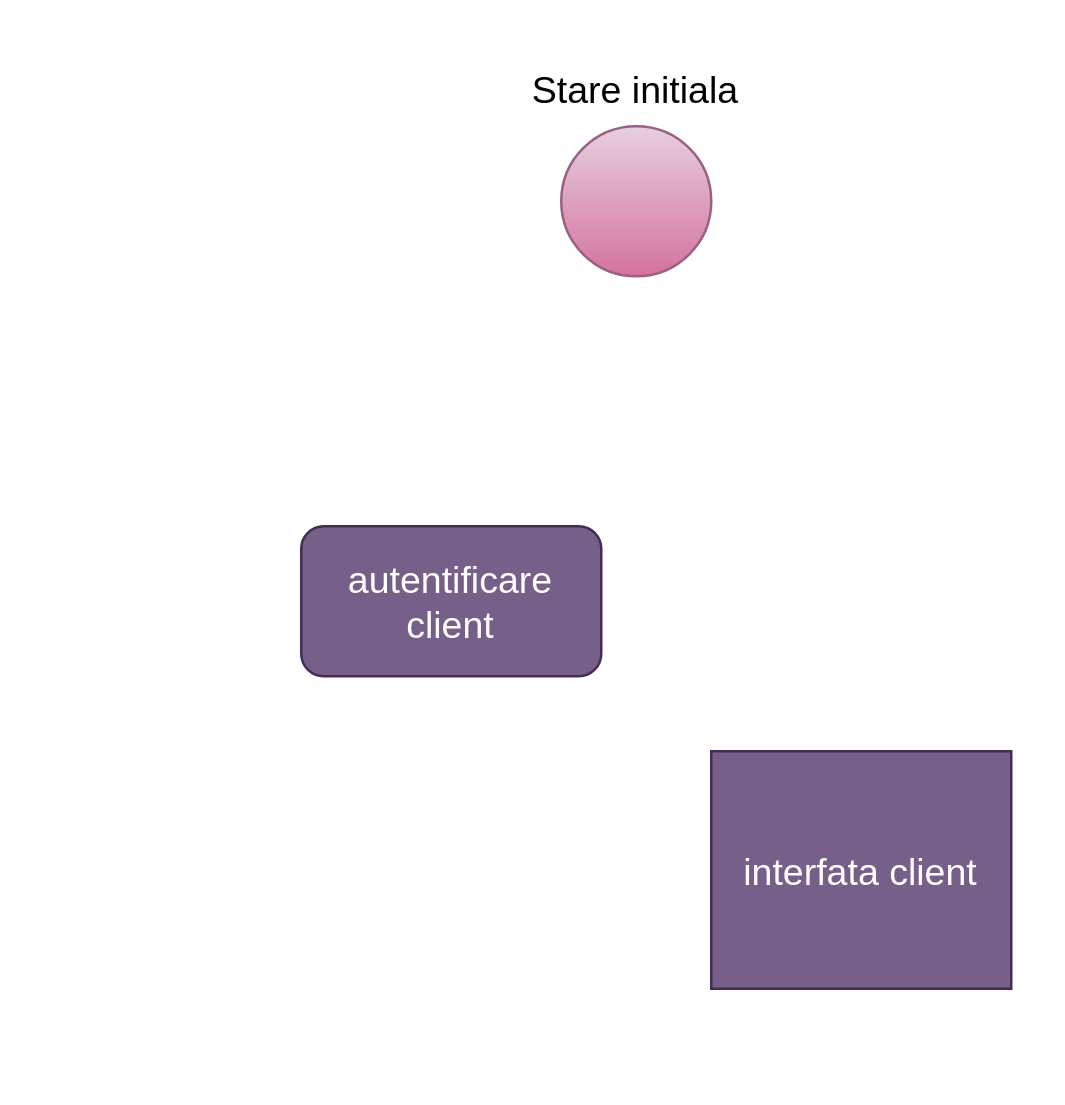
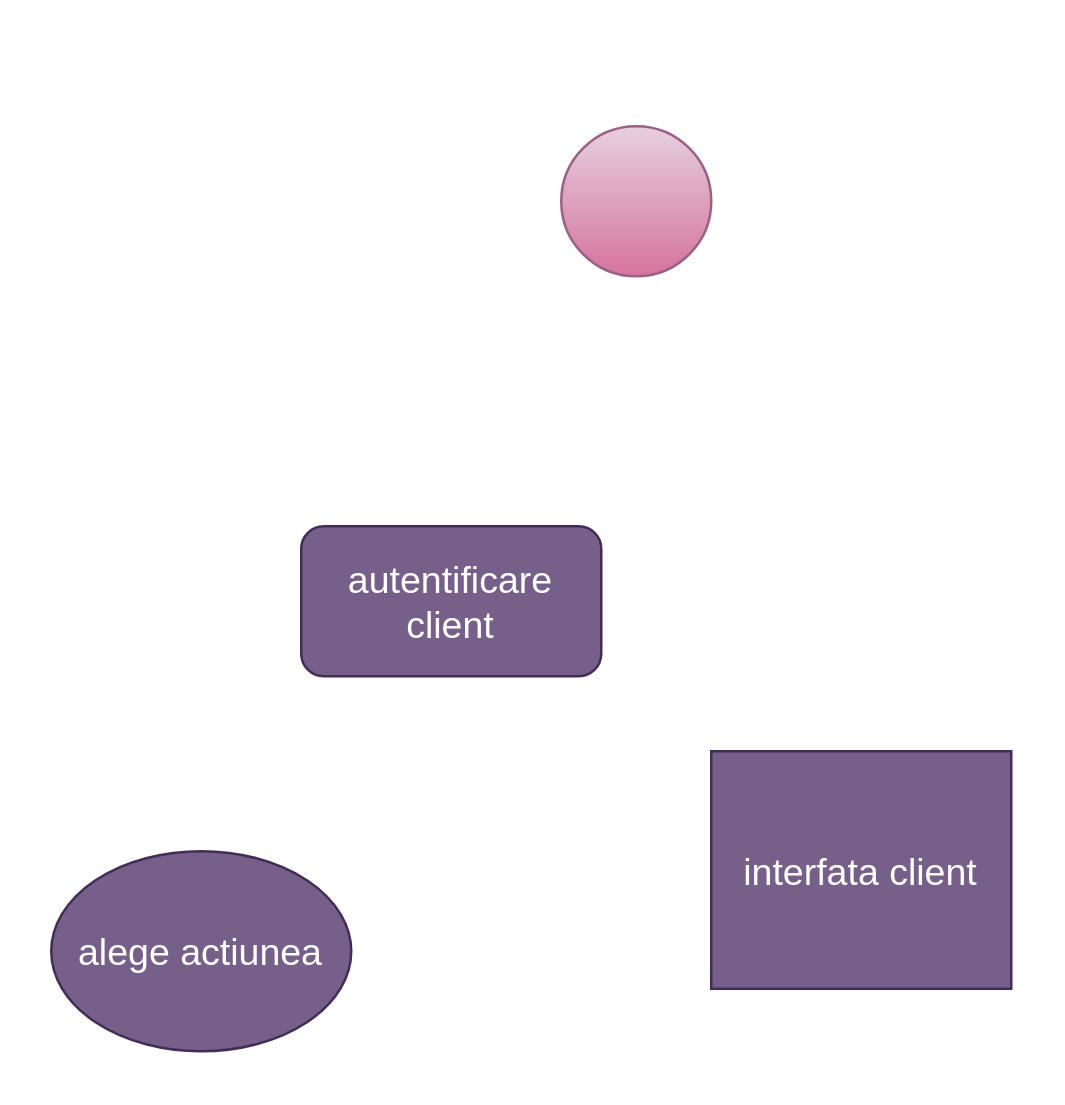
node "Stare initiala": removed
node "alege actiunea": added
